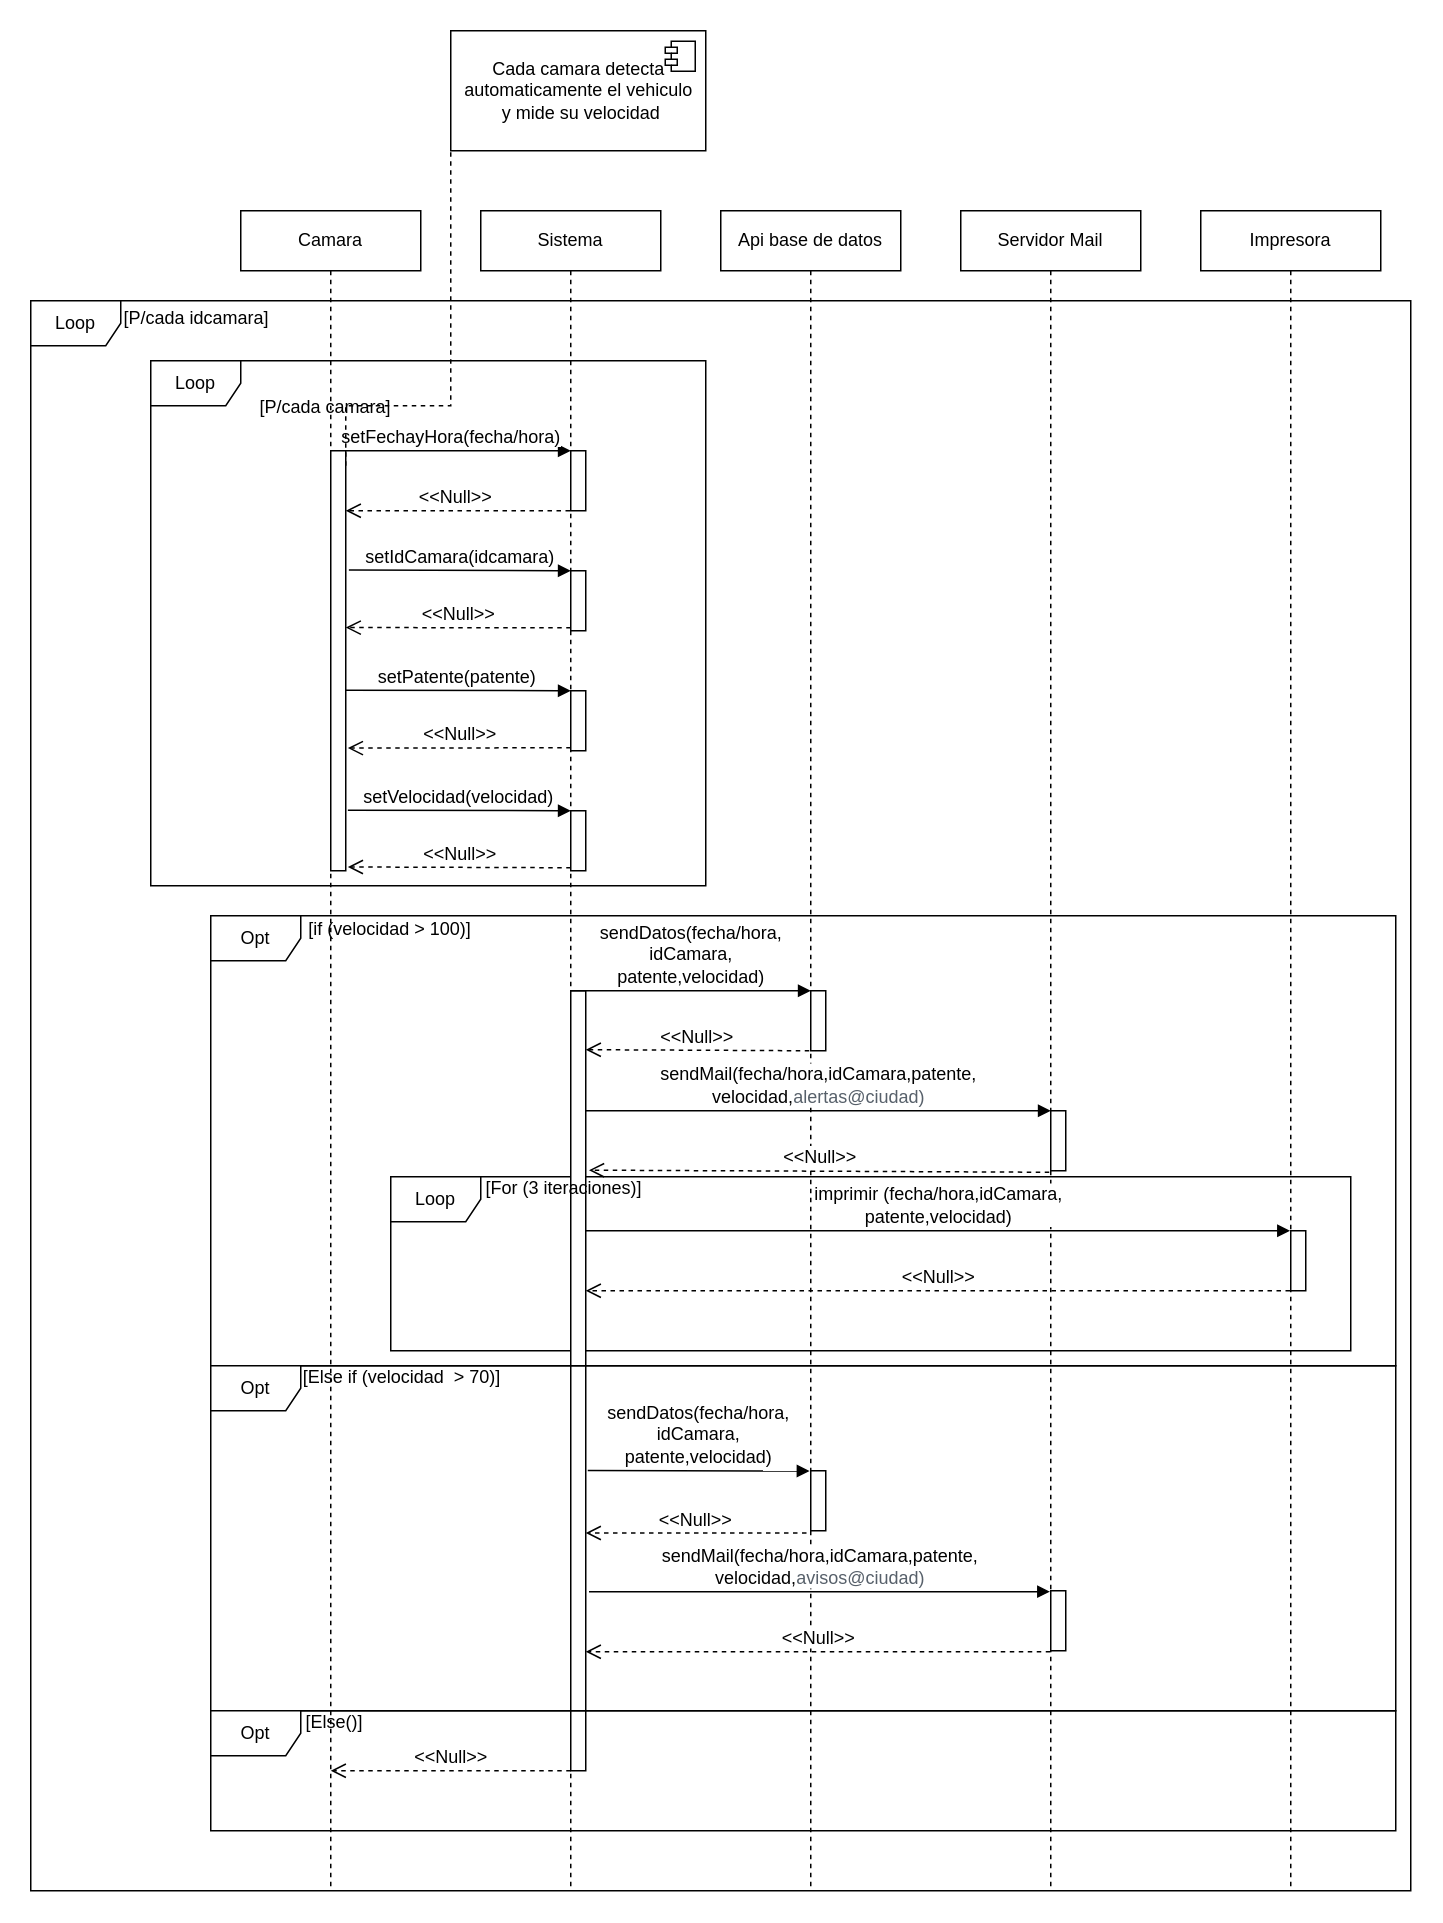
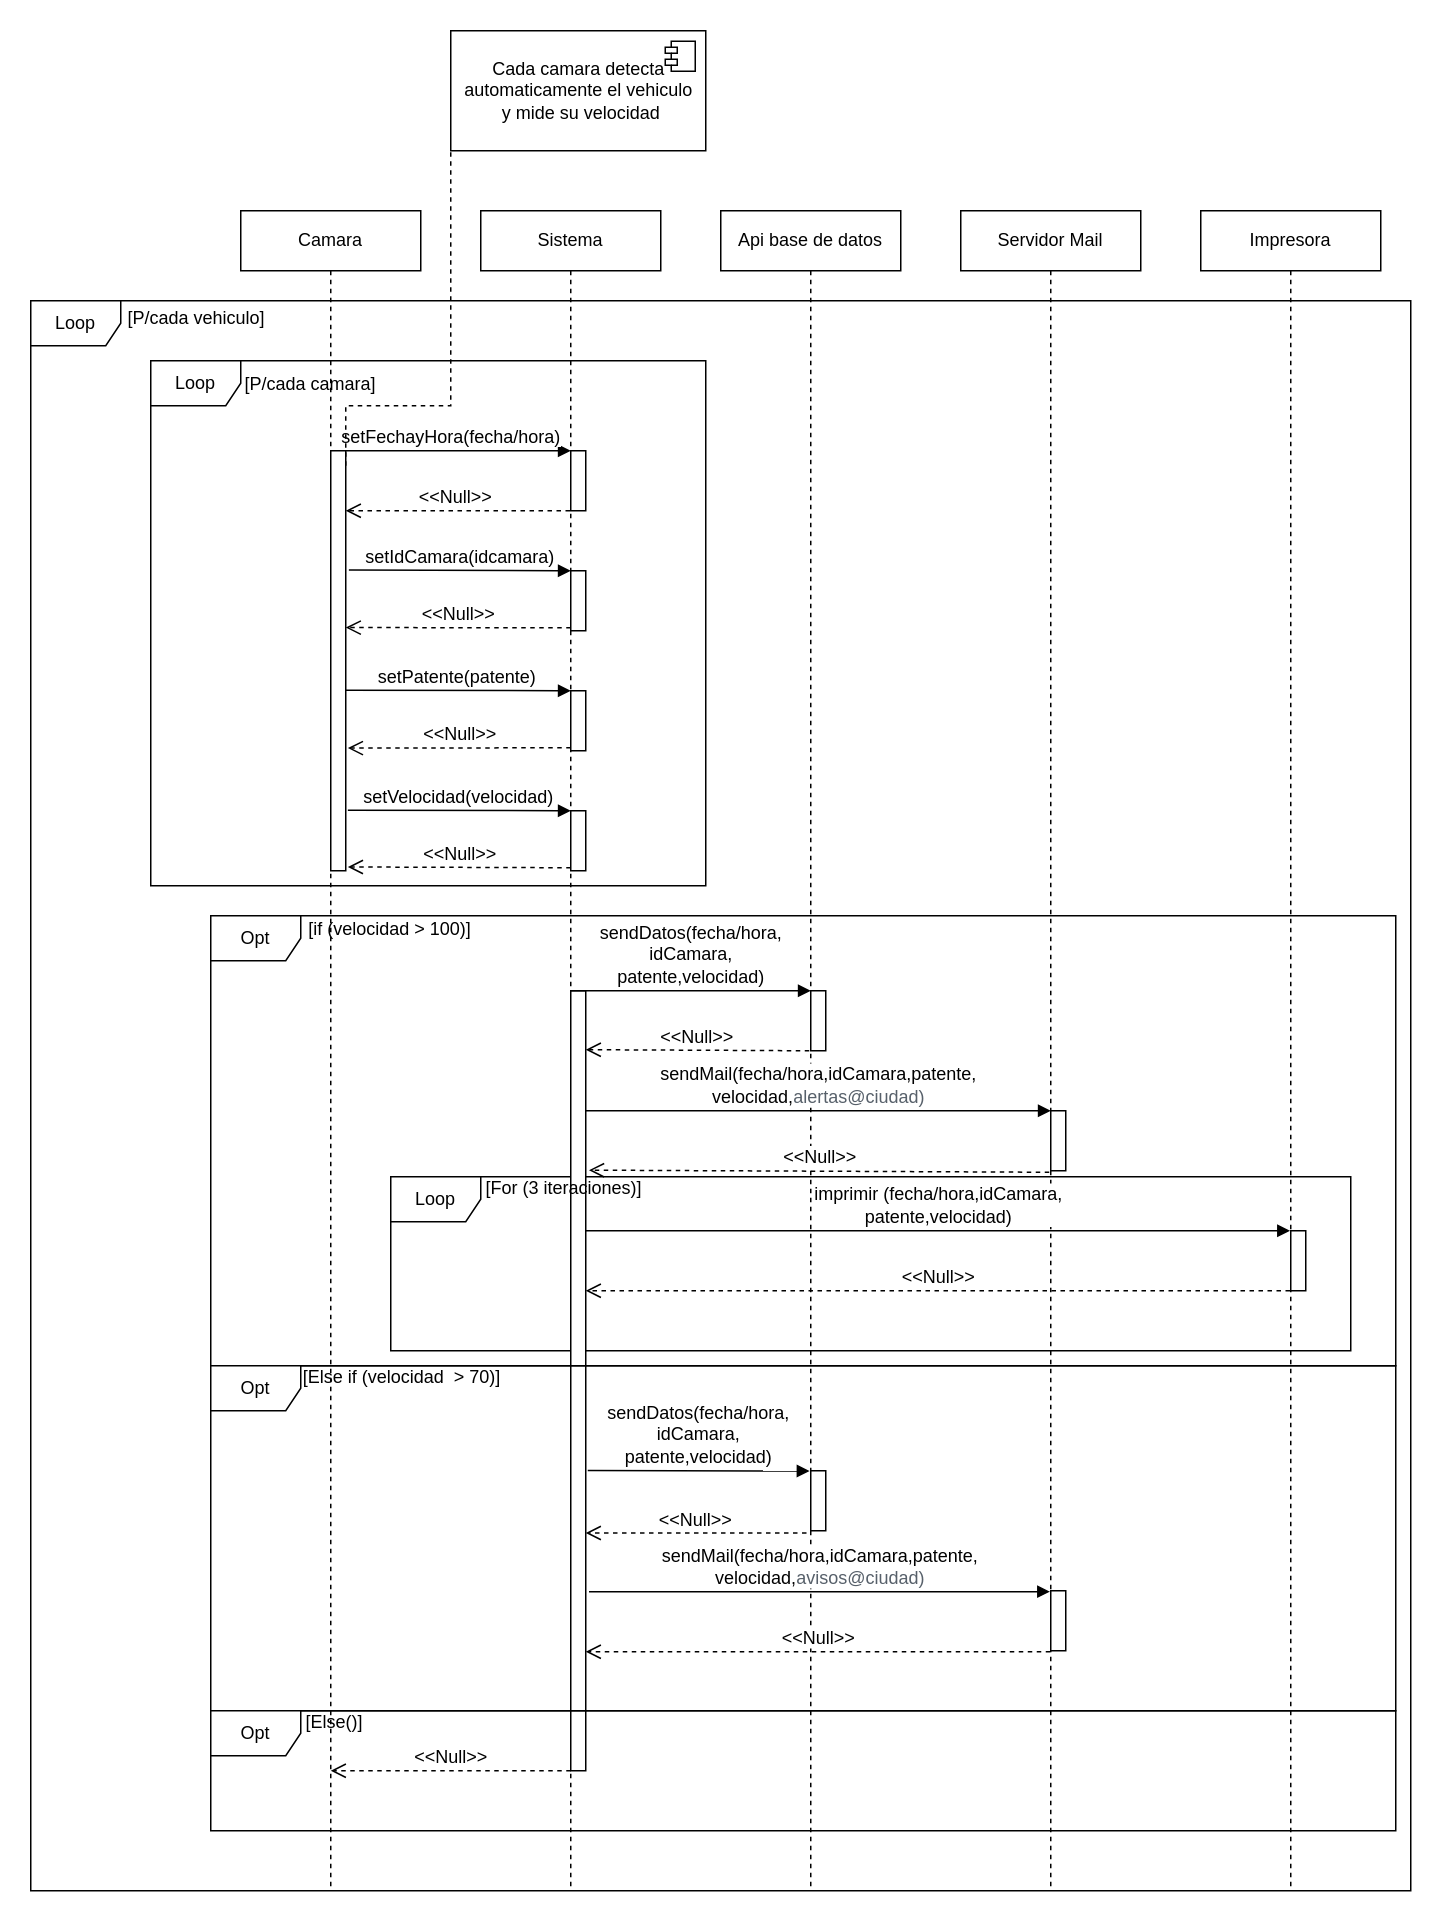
node "[P/cada idcamara]": label "[P/cada idcamara]" -> "[P/cada vehiculo]"
node "[P/cada camara]": moved (323, 406) -> (308, 383)
